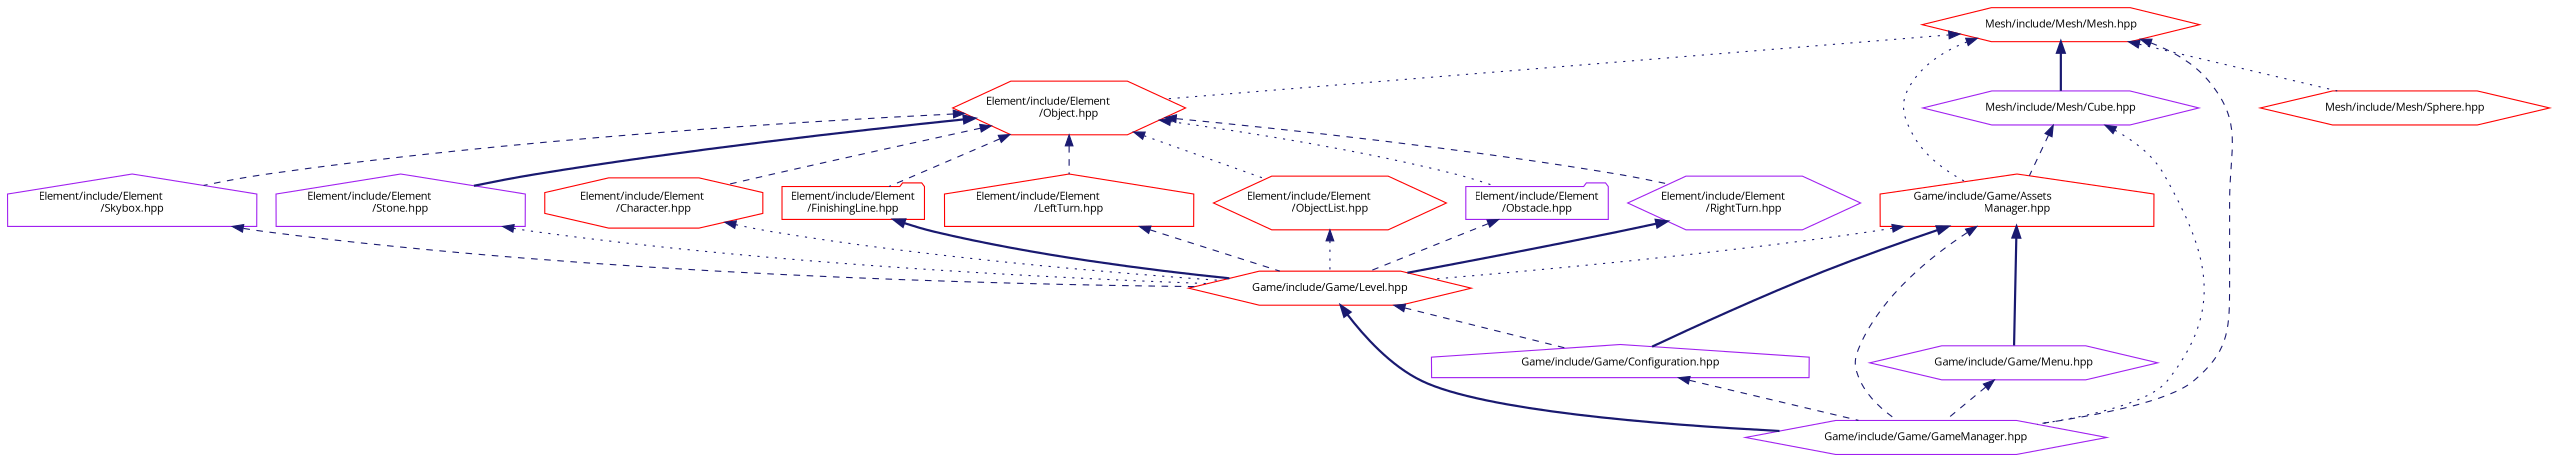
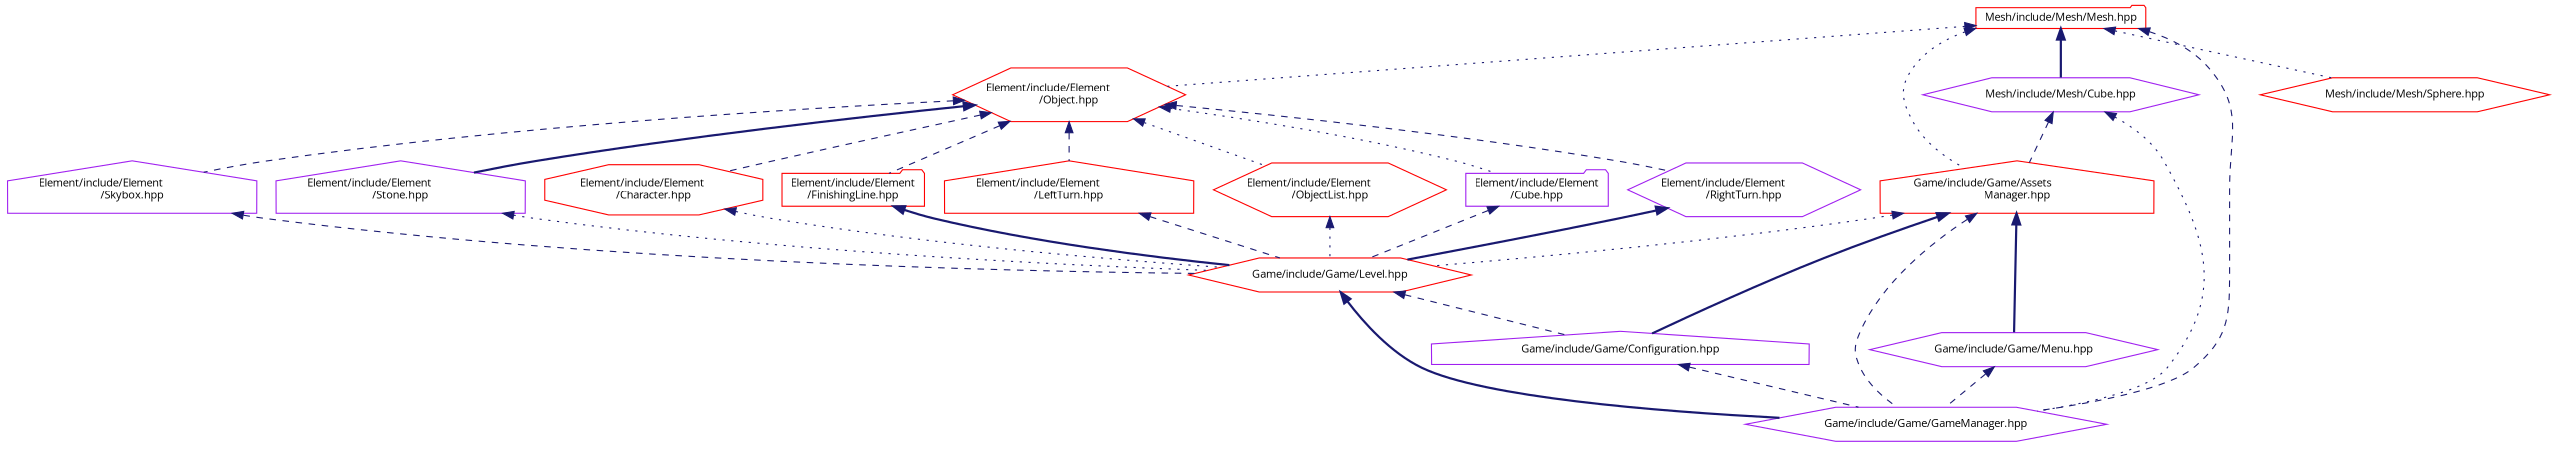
node "Mesh/include/Mesh/Mesh.hpp": shape hexagon -> folder
node "Element/include/Element /Obstacle.hpp": label "Element/include/Element /Obstacle.hpp" -> "Element/include/Element /Cube.hpp"
